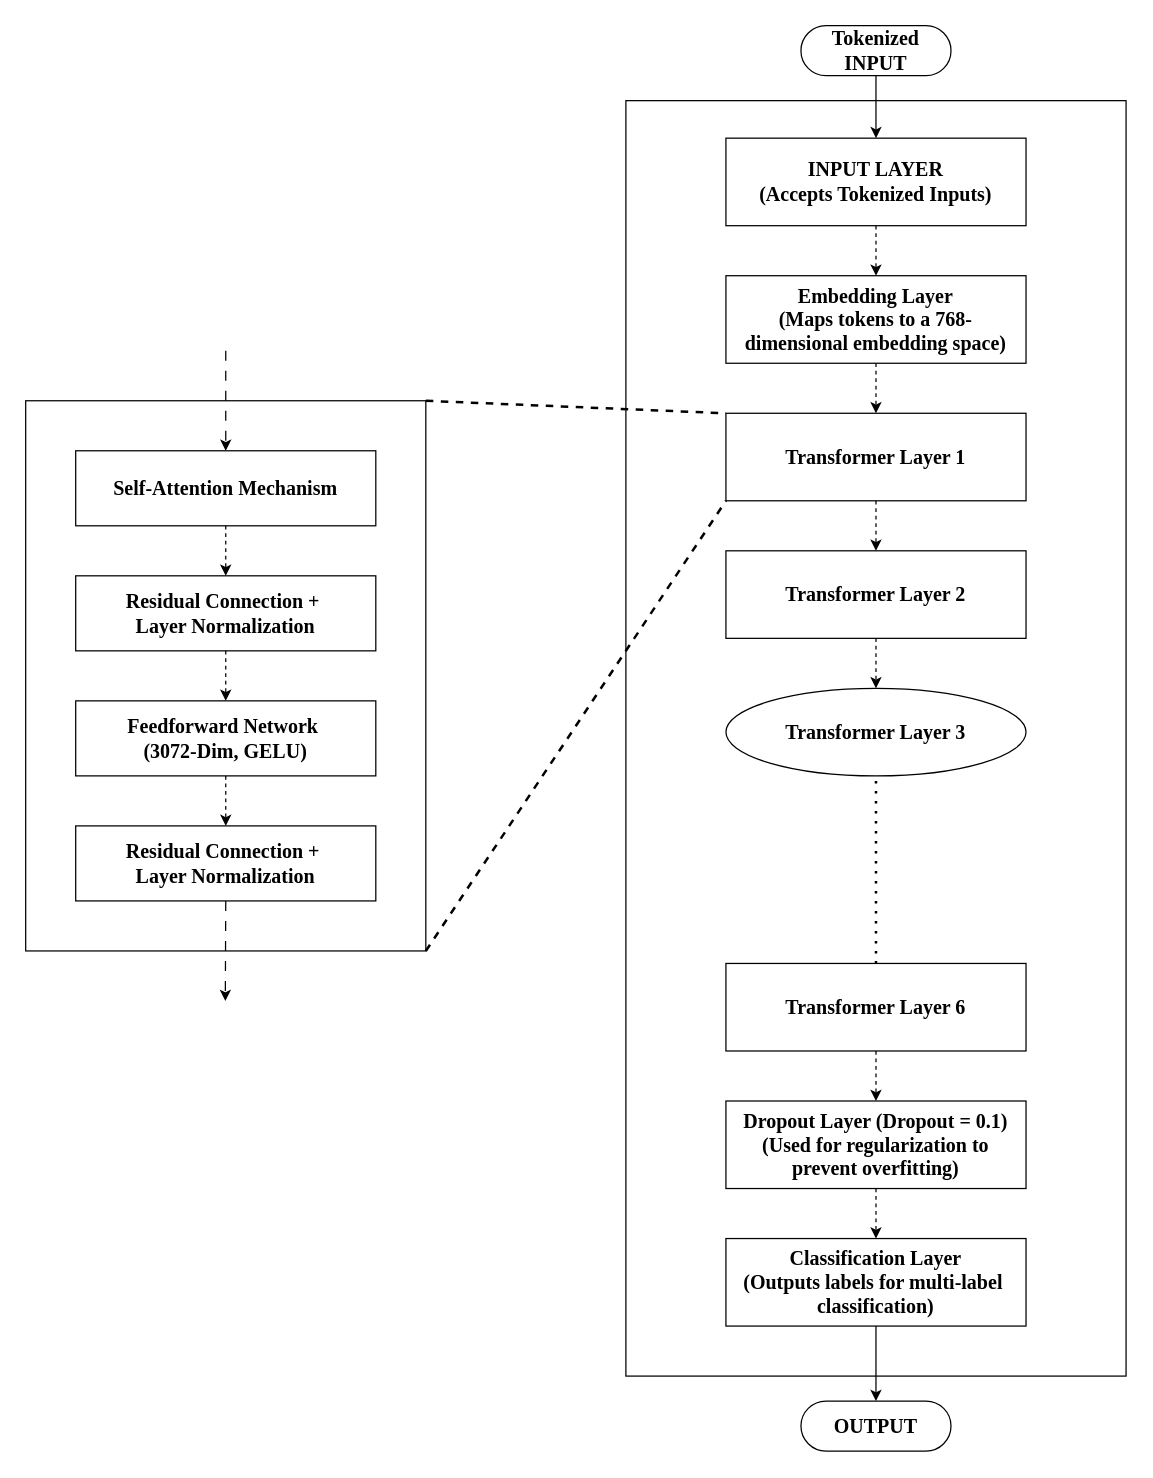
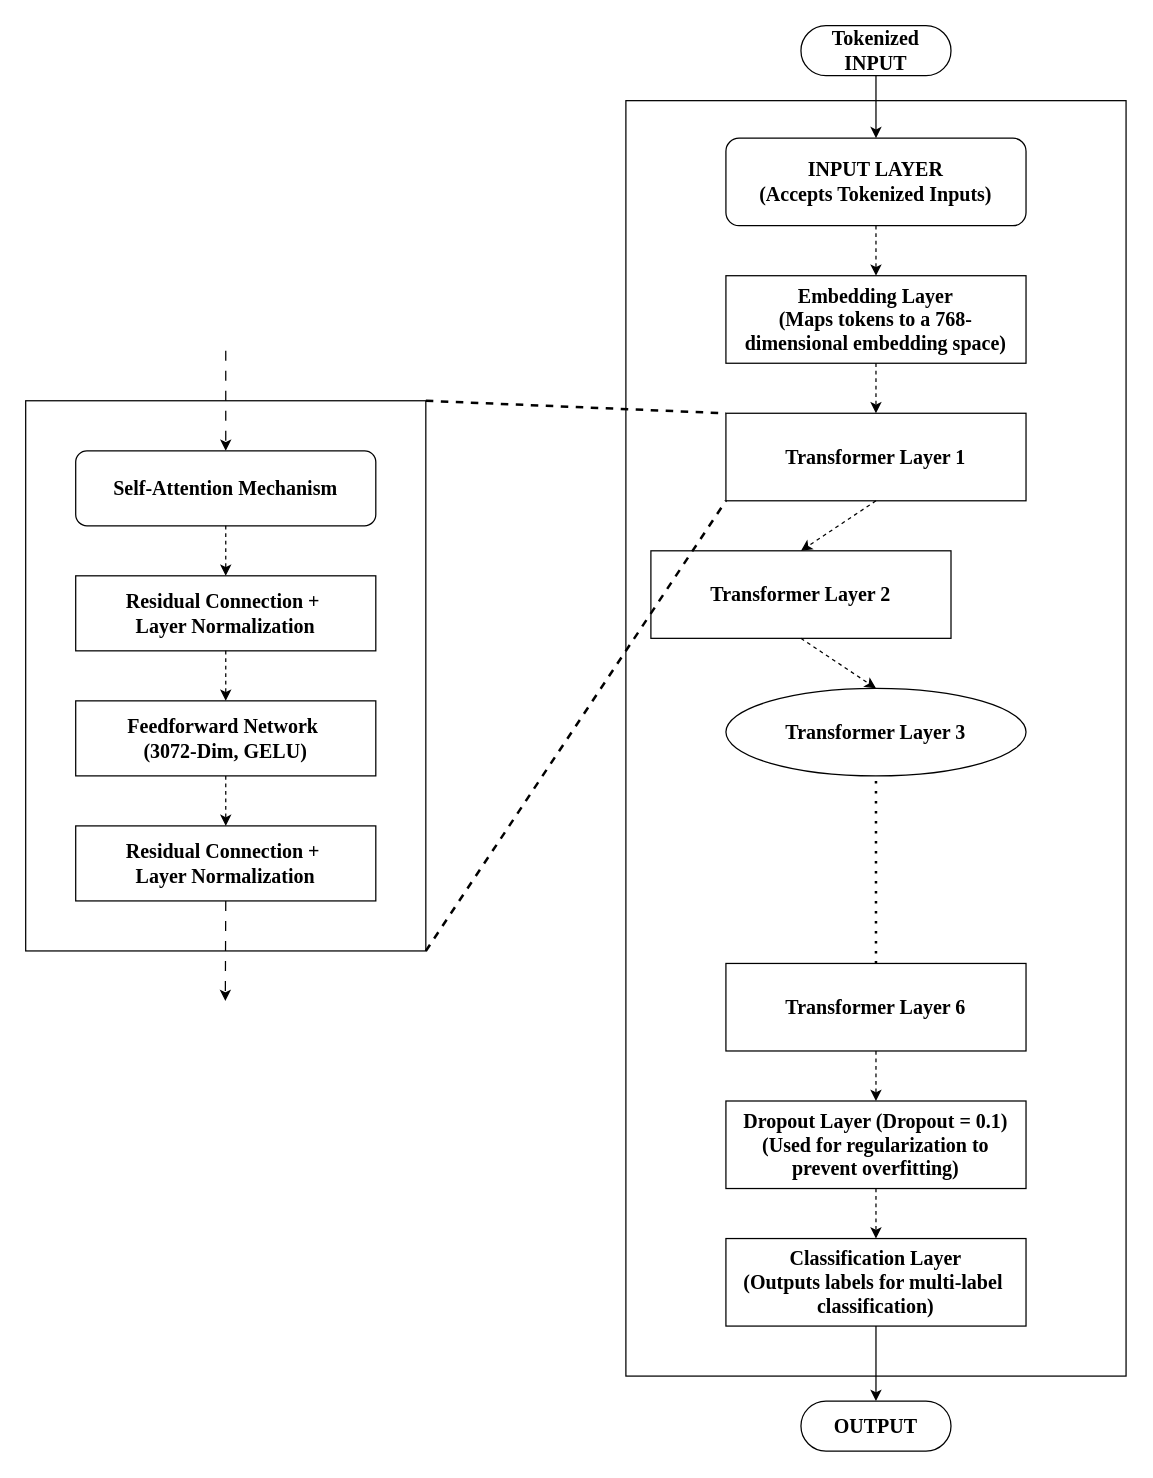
node "INPUT LAYER (Accepts Tokenized Inputs)": shape rectangle -> rounded rectangle
node "Self-Attention Mechanism": shape rectangle -> rounded rectangle
node "Transformer Layer 2": moved (876, 594) -> (801, 594)
